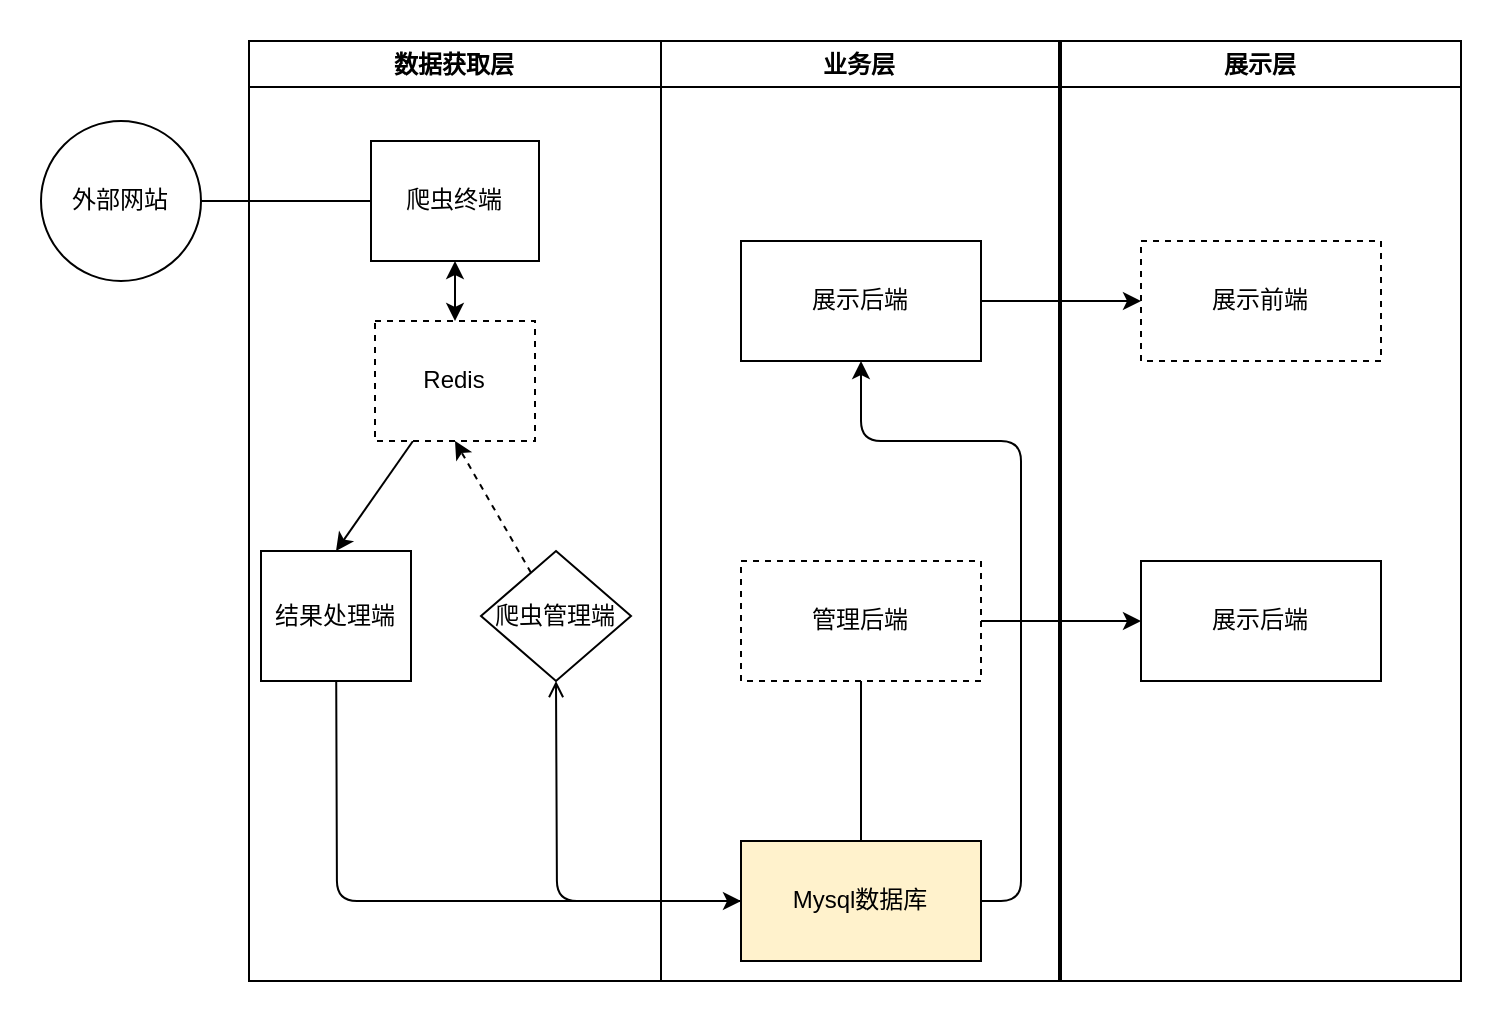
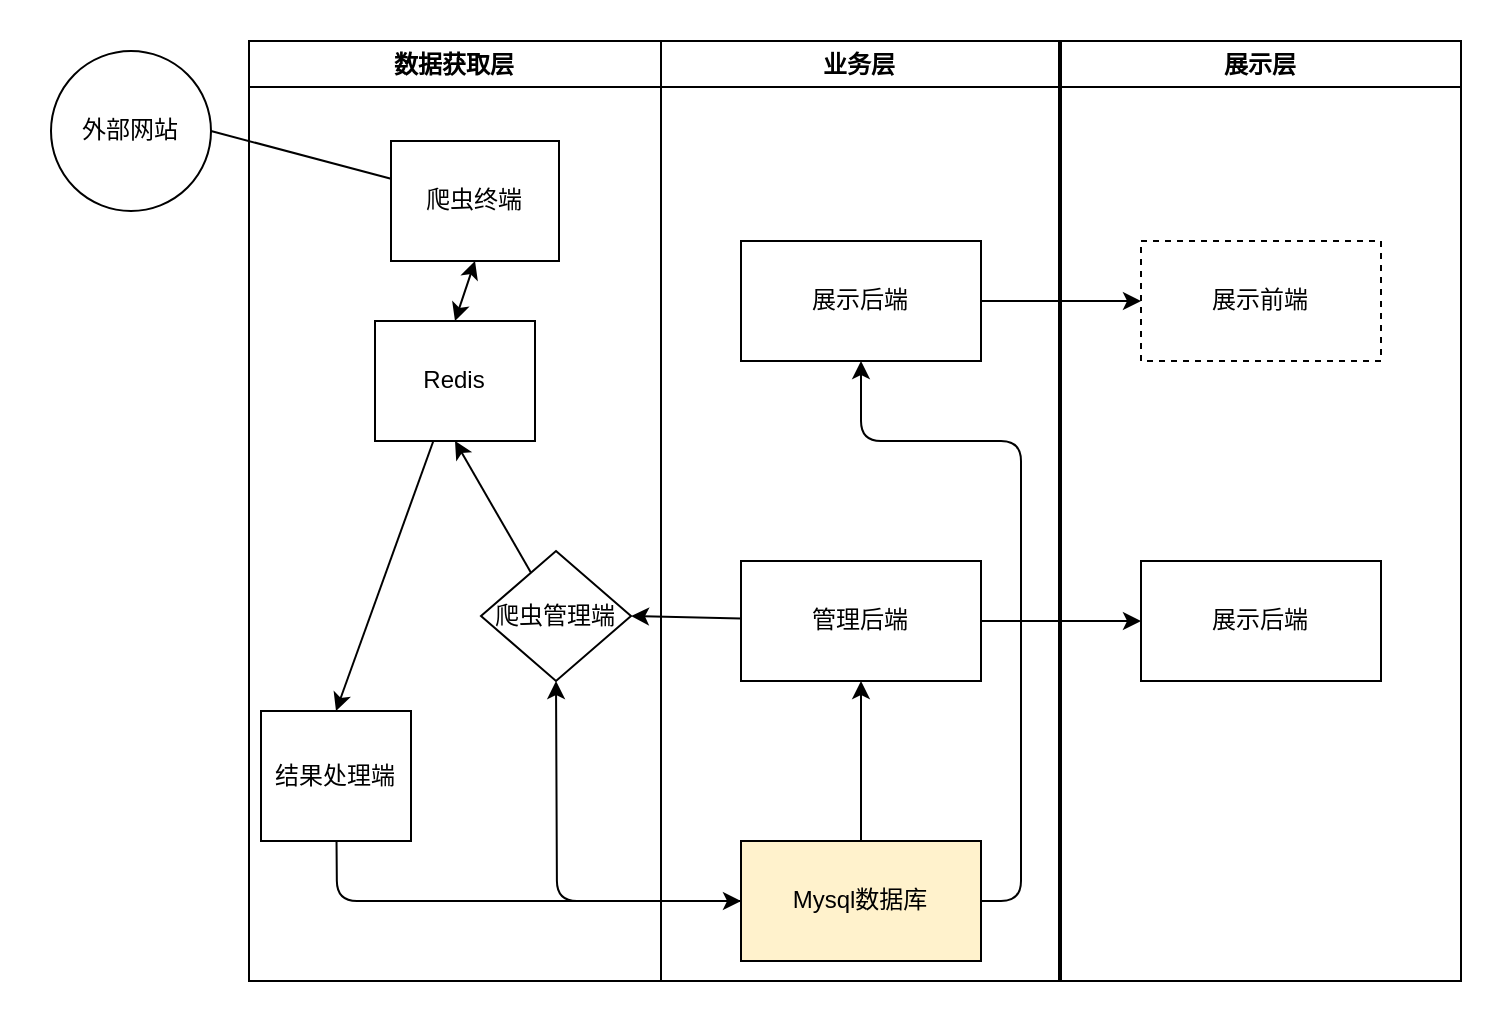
node "外部网站": moved (121, 201) -> (131, 131)
node "爬虫终端": moved (455, 201) -> (475, 201)
node "Redis": style dashed -> solid
edge "爬虫管理端" -> "Redis": style dashed -> solid
node "结果处理端": moved (336, 616) -> (336, 776)
edge "管理后端" -> "爬虫管理端": added
node "管理后端": style dashed -> solid
edge "管理后端" -- "Mysql数据库": arrowhead none -> classic
edge "Mysql数据库" -> "爬虫管理端": arrowhead open -> classic
